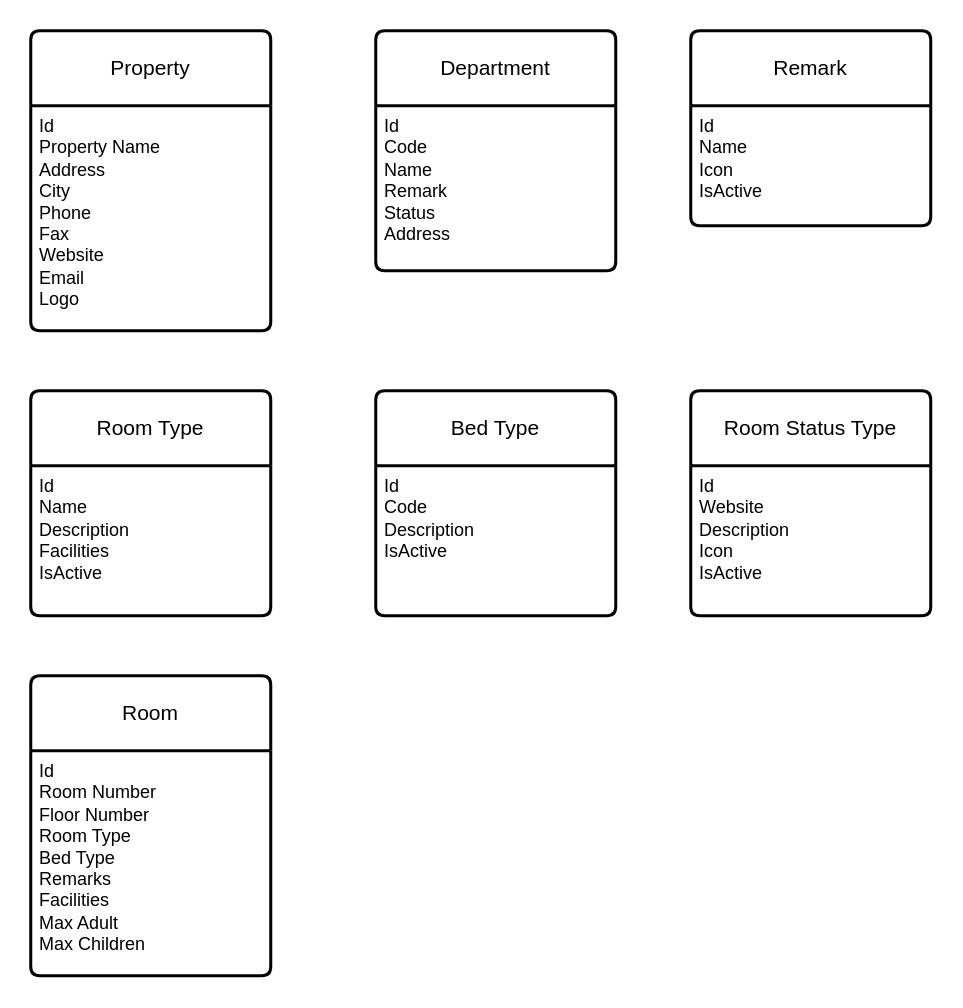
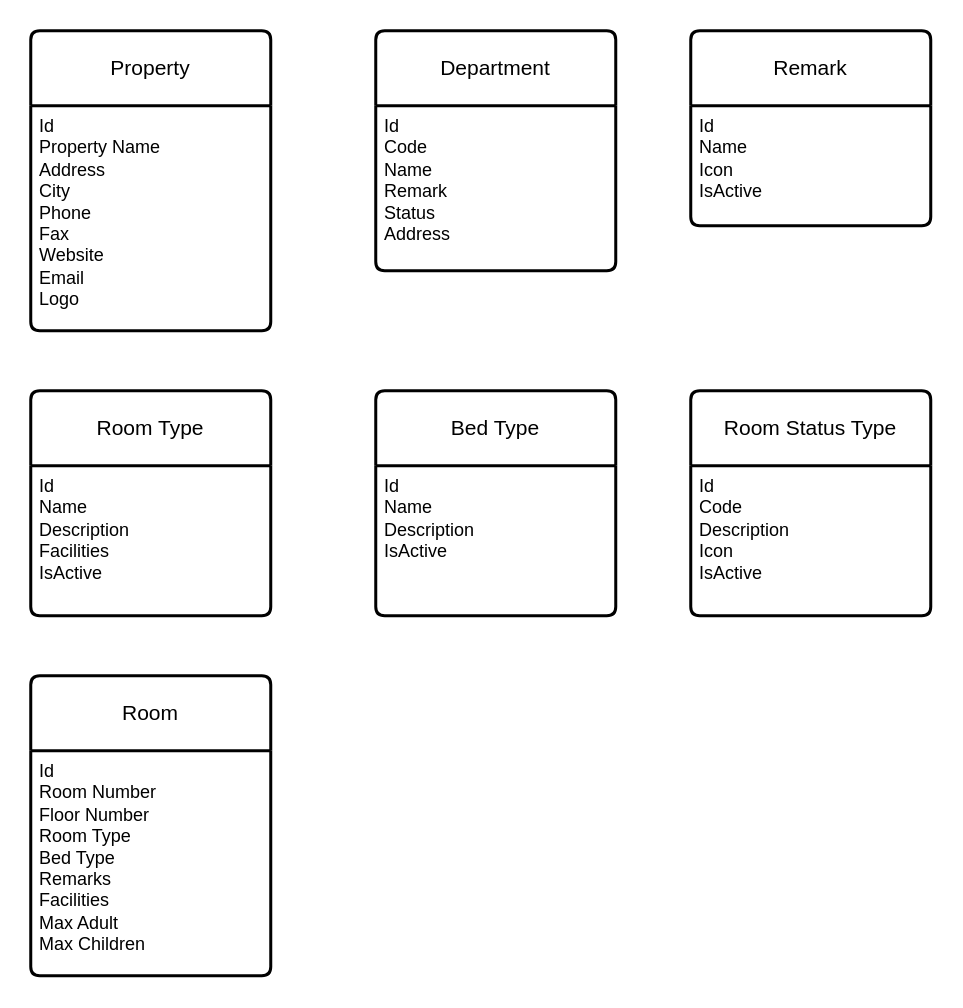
node "Id Code Description IsActive": label "Id Code Description IsActive" -> "Id Name Description IsActive"
node "Id Website Description Icon IsActive": label "Id Website Description Icon IsActive" -> "Id Code Description Icon IsActive"
